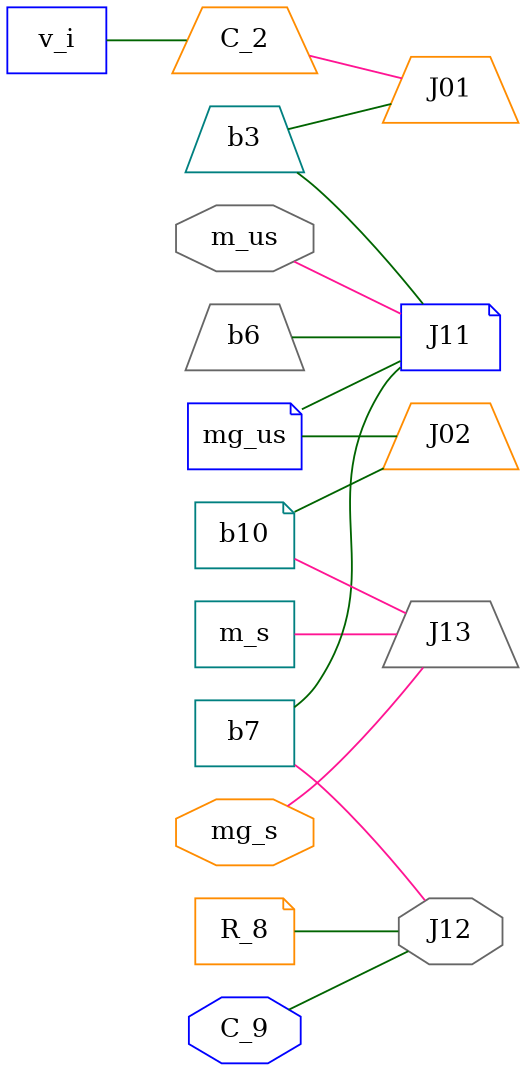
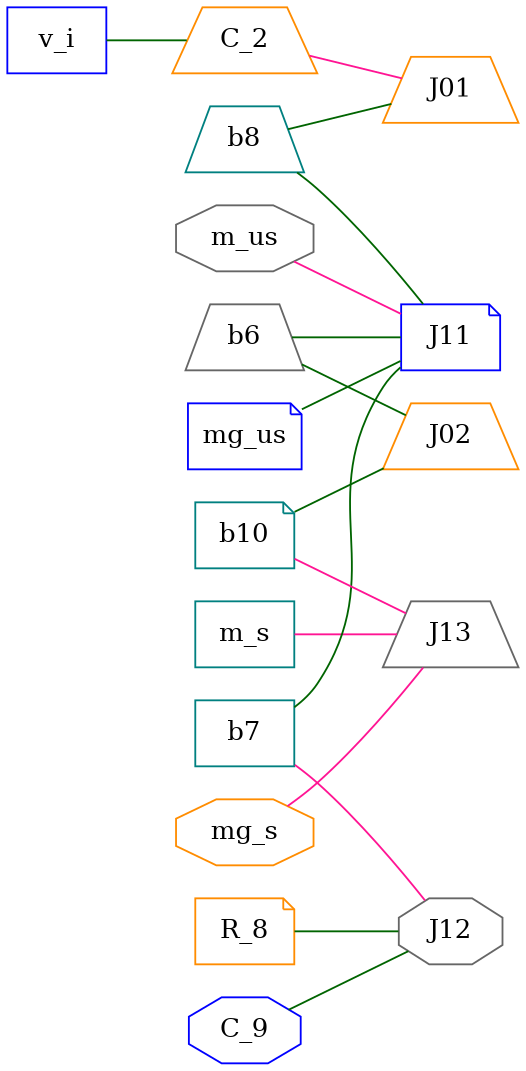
node "b3": label "b3" -> "b8"
edge "mg_us" -- "J02": now "b6" -- "J02"
